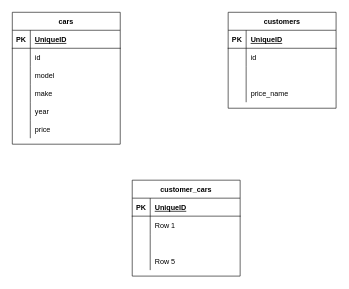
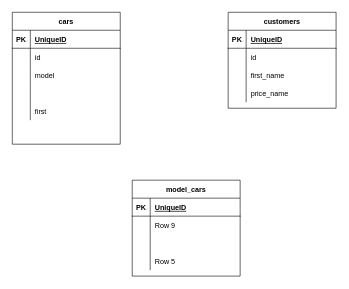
node "first_name": added
node "make": removed
node "year": label "year" -> "first"
node "price": removed
node "customer_cars": label "customer_cars" -> "model_cars"
node "Row 1": label "Row 1" -> "Row 9"
